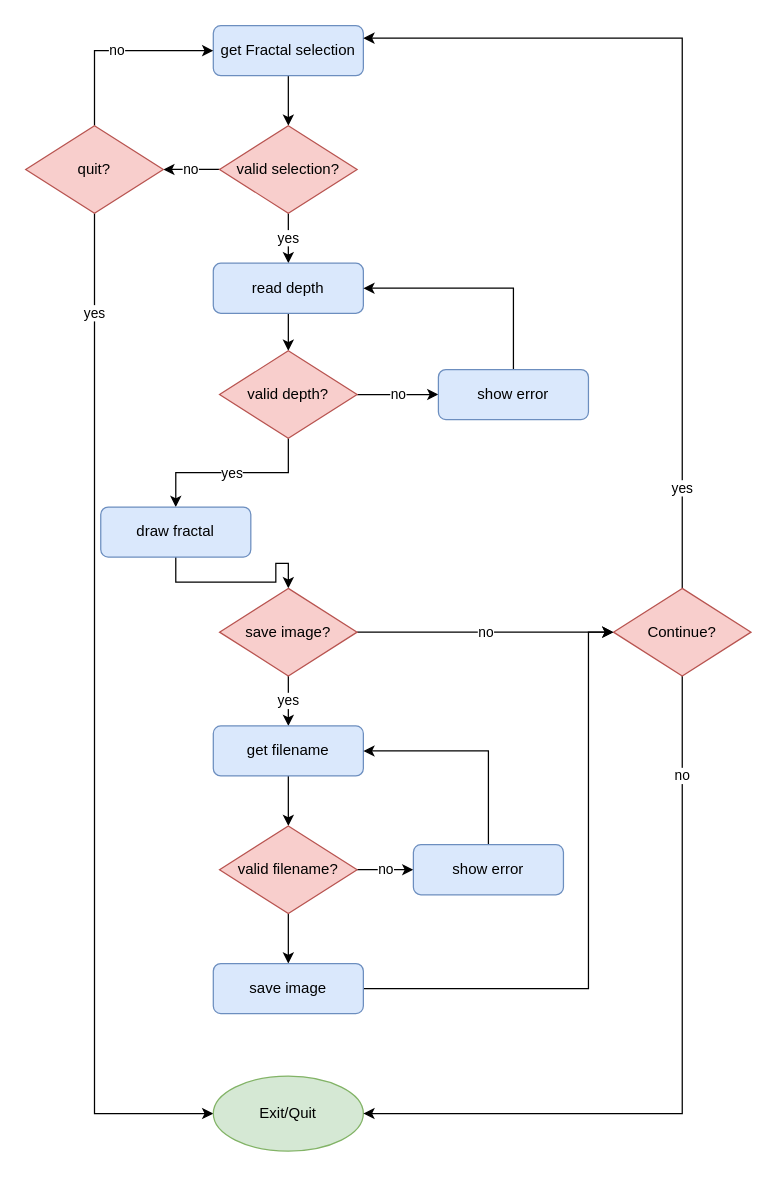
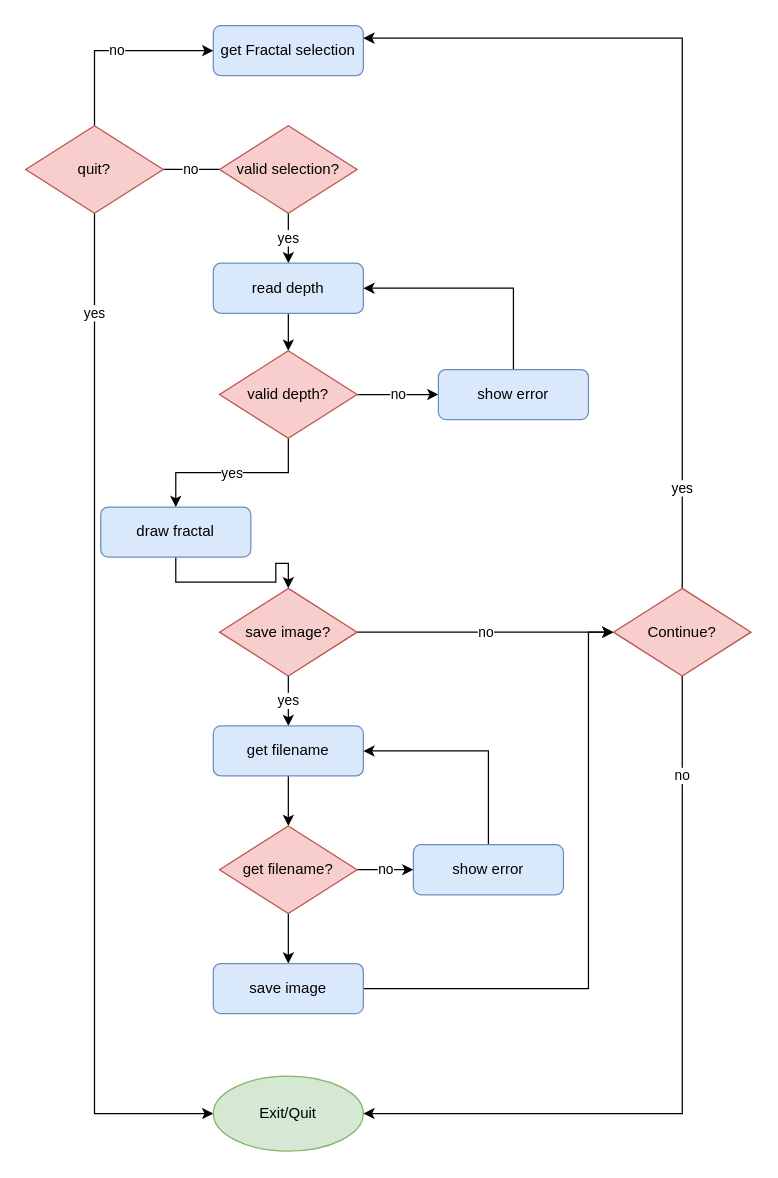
edge "get Fractal selection" -> "valid selection?": removed
edge "valid selection?" -> "quit?": arrowhead classic -> none
node "valid filename?": label "valid filename?" -> "get filename?"
